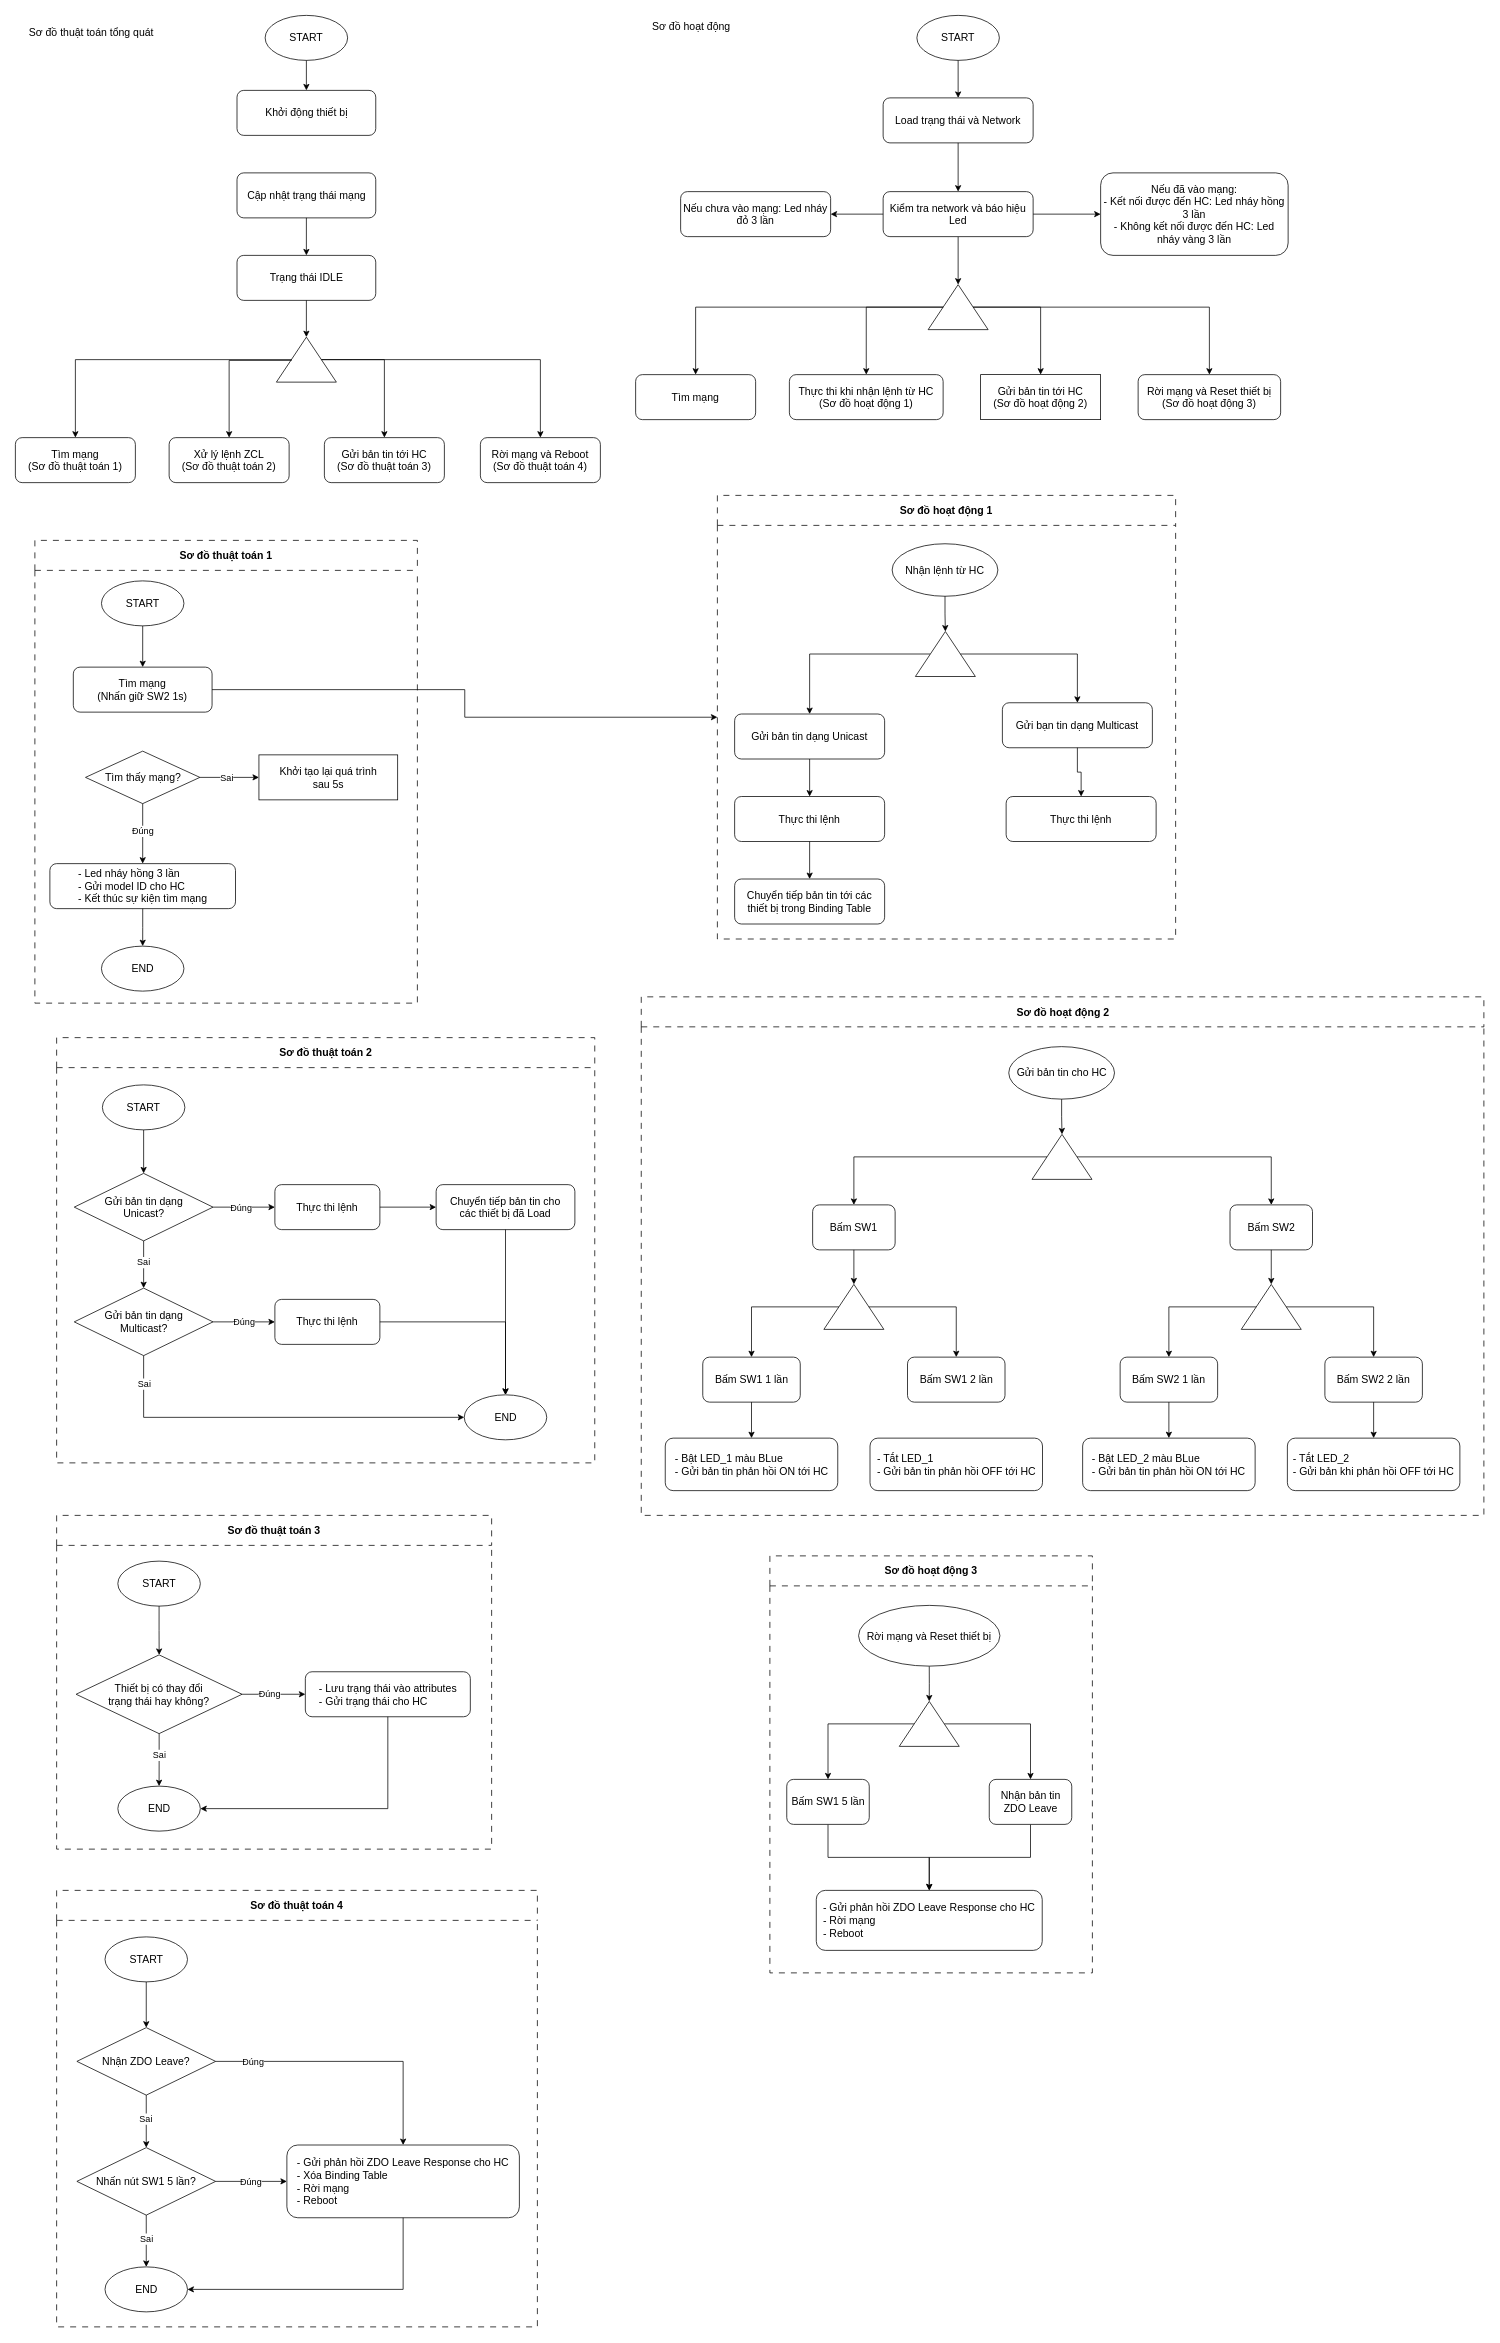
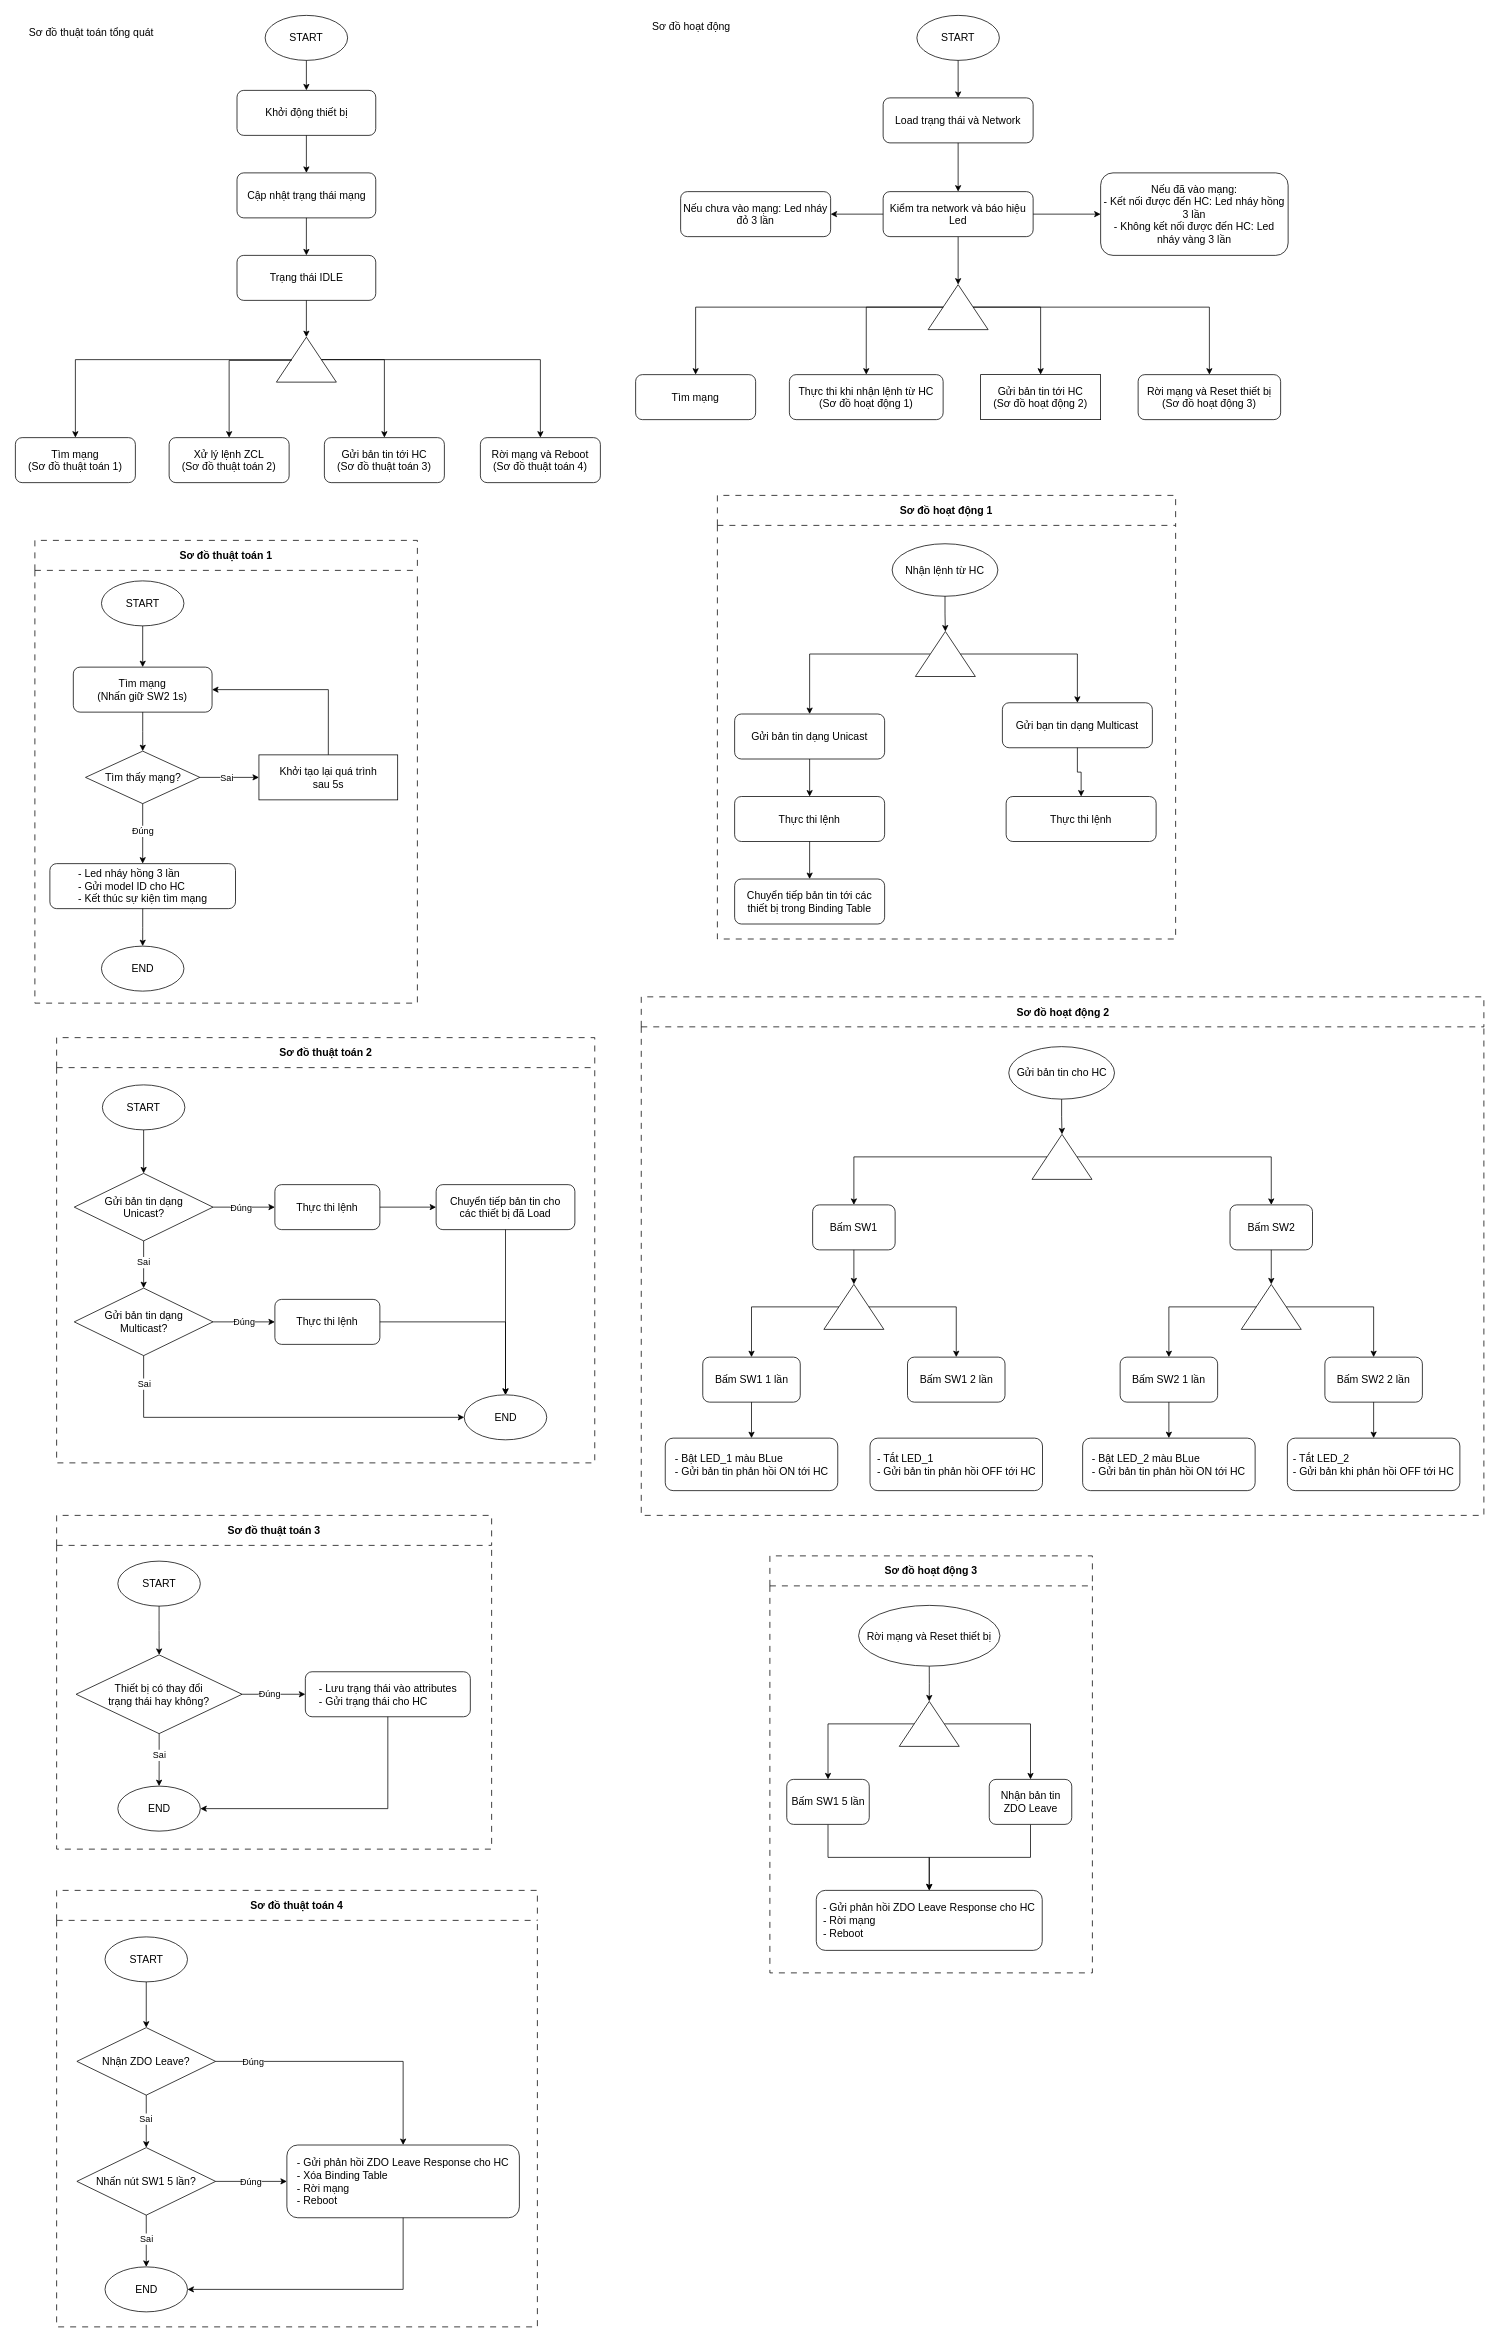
edge "Khởi động thiết bị" -> "Cập nhật trạng thái mạng": added
edge "Tìm mạng (Nhấn giữ SW2 1s)" -> "Sơ đồ hoạt động 1": now "Tìm mạng (Nhấn giữ SW2 1s)" -> "Tìm thấy mạng?"
edge "Khởi tạo lại quá trình sau 5s" -> "Tìm mạng (Nhấn giữ SW2 1s)": added
